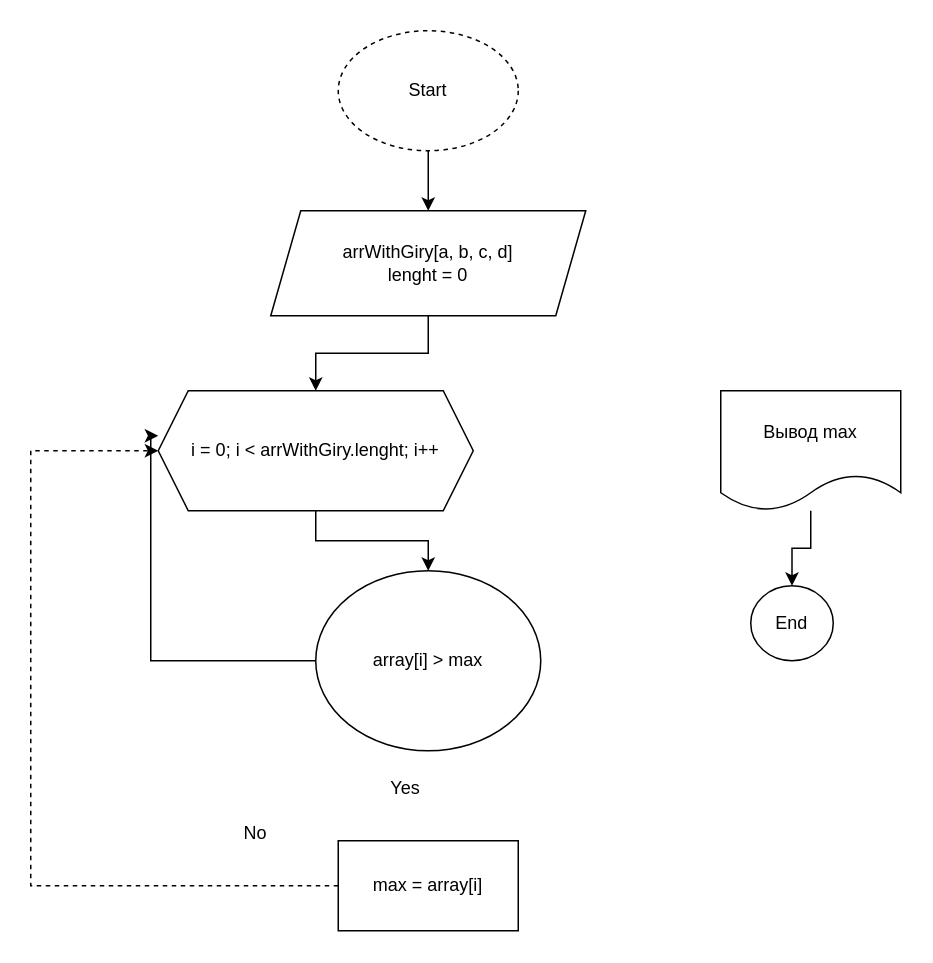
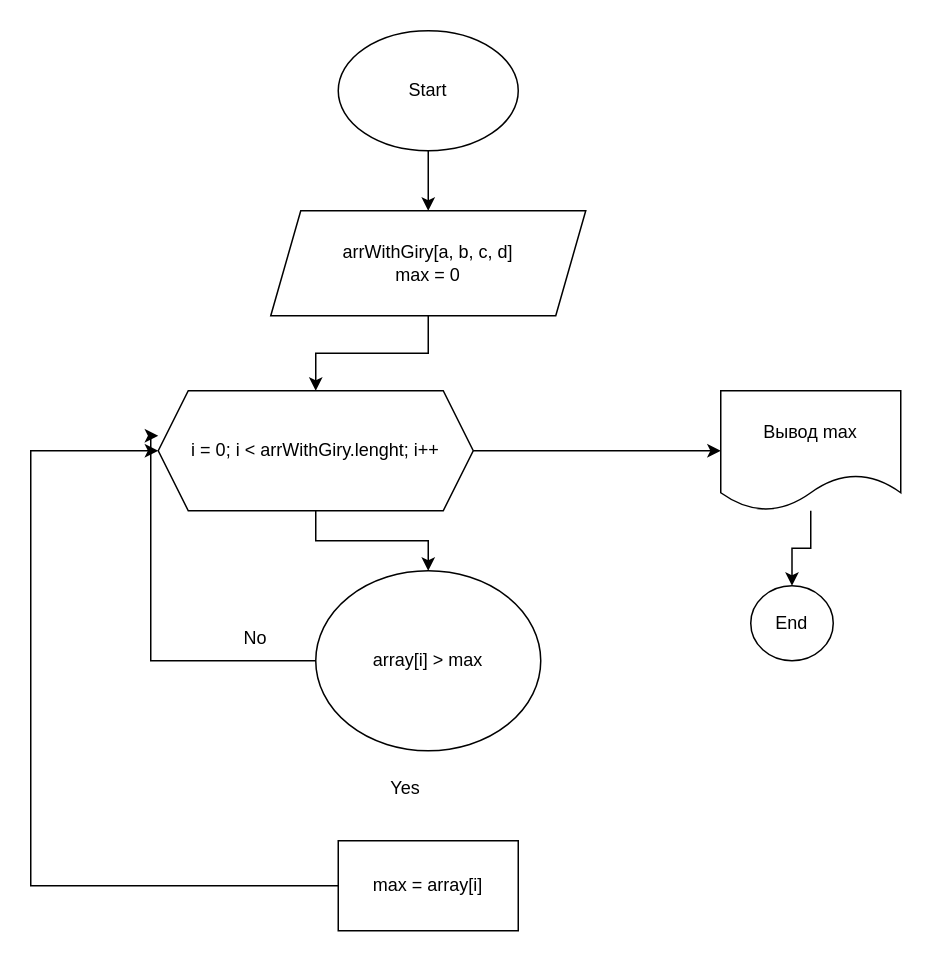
node "Start": style dashed -> solid
node "arrWithGiry[a, b, c, d] lenght = 0": label "arrWithGiry[a, b, c, d] lenght = 0" -> "arrWithGiry[a, b, c, d] max = 0"
edge "i = 0; i < arrWithGiry.lenght; i++" -> "Вывод max": added
edge "max = array[i]" -> "i = 0; i < arrWithGiry.lenght; i++": style dashed -> solid
node "No": moved (256, 833) -> (256, 638)
